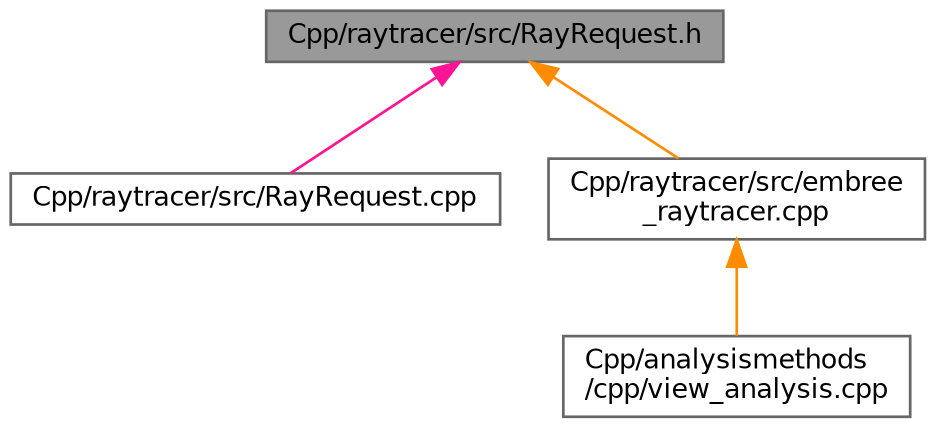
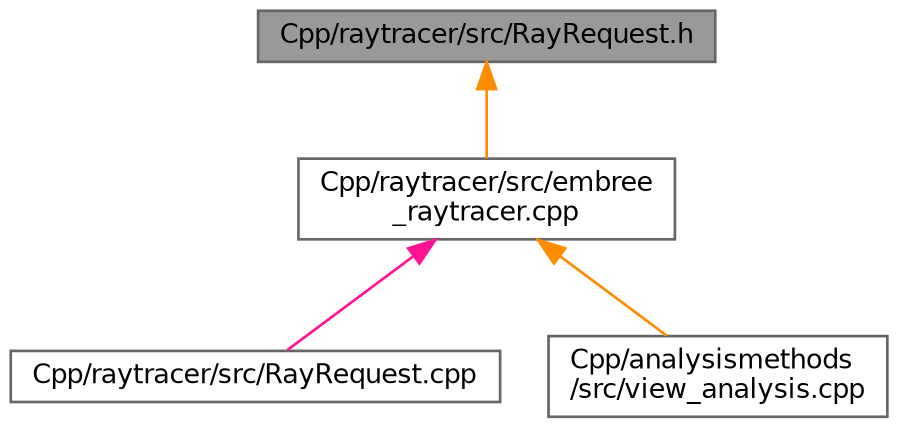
edge "Cpp/raytracer/src/RayRequest.cpp" -> "Cpp/raytracer/src/RayRequest.h": now "Cpp/raytracer/src/RayRequest.cpp" -> "Cpp/raytracer/src/embree _raytracer.cpp"
node "Cpp/analysismethods /cpp/view_analysis.cpp": label "Cpp/analysismethods /cpp/view_analysis.cpp" -> "Cpp/analysismethods /src/view_analysis.cpp"
